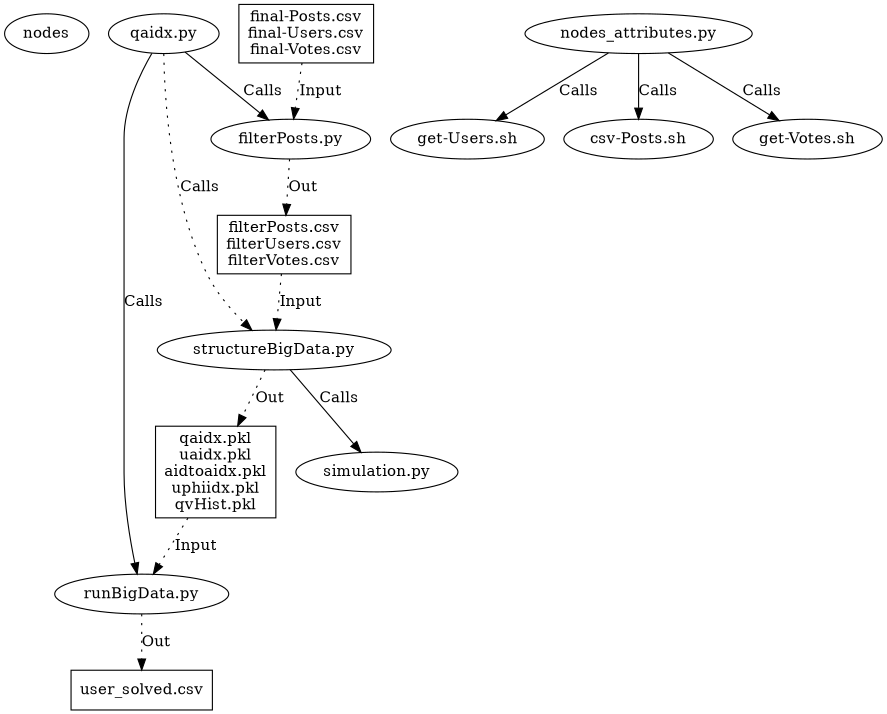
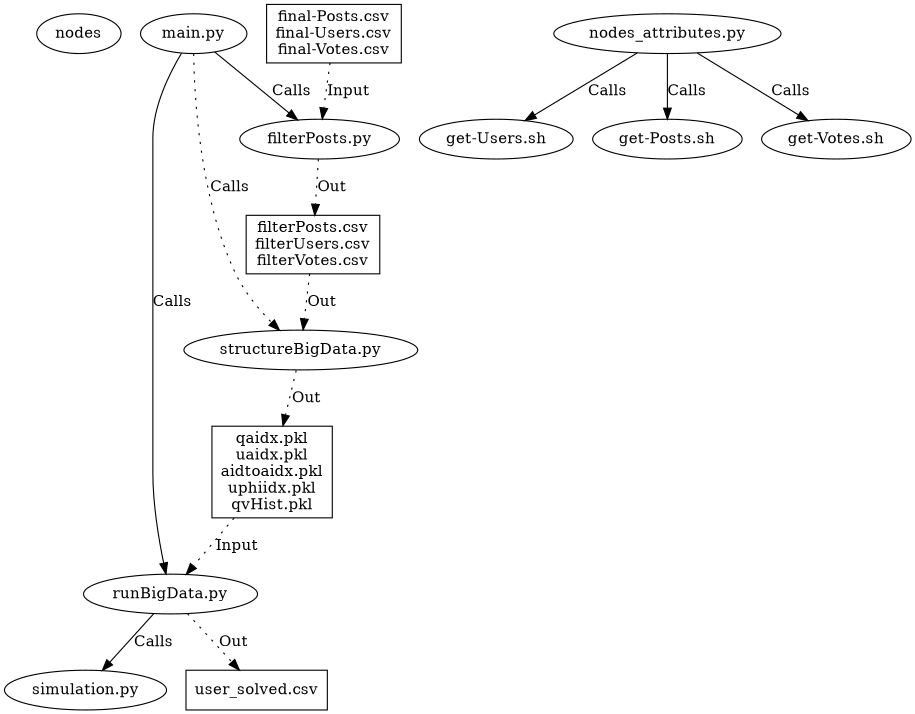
node "qaidx.py": label "qaidx.py" -> "main.py"
node "csv-Posts.sh": label "csv-Posts.sh" -> "get-Posts.sh"
edge "filterPosts.csv filterUsers.csv filterVotes.csv" -> "structureBigData.py": label "Input" -> "Out"
edge "structureBigData.py" -> "simulation.py": now "runBigData.py" -> "simulation.py"
